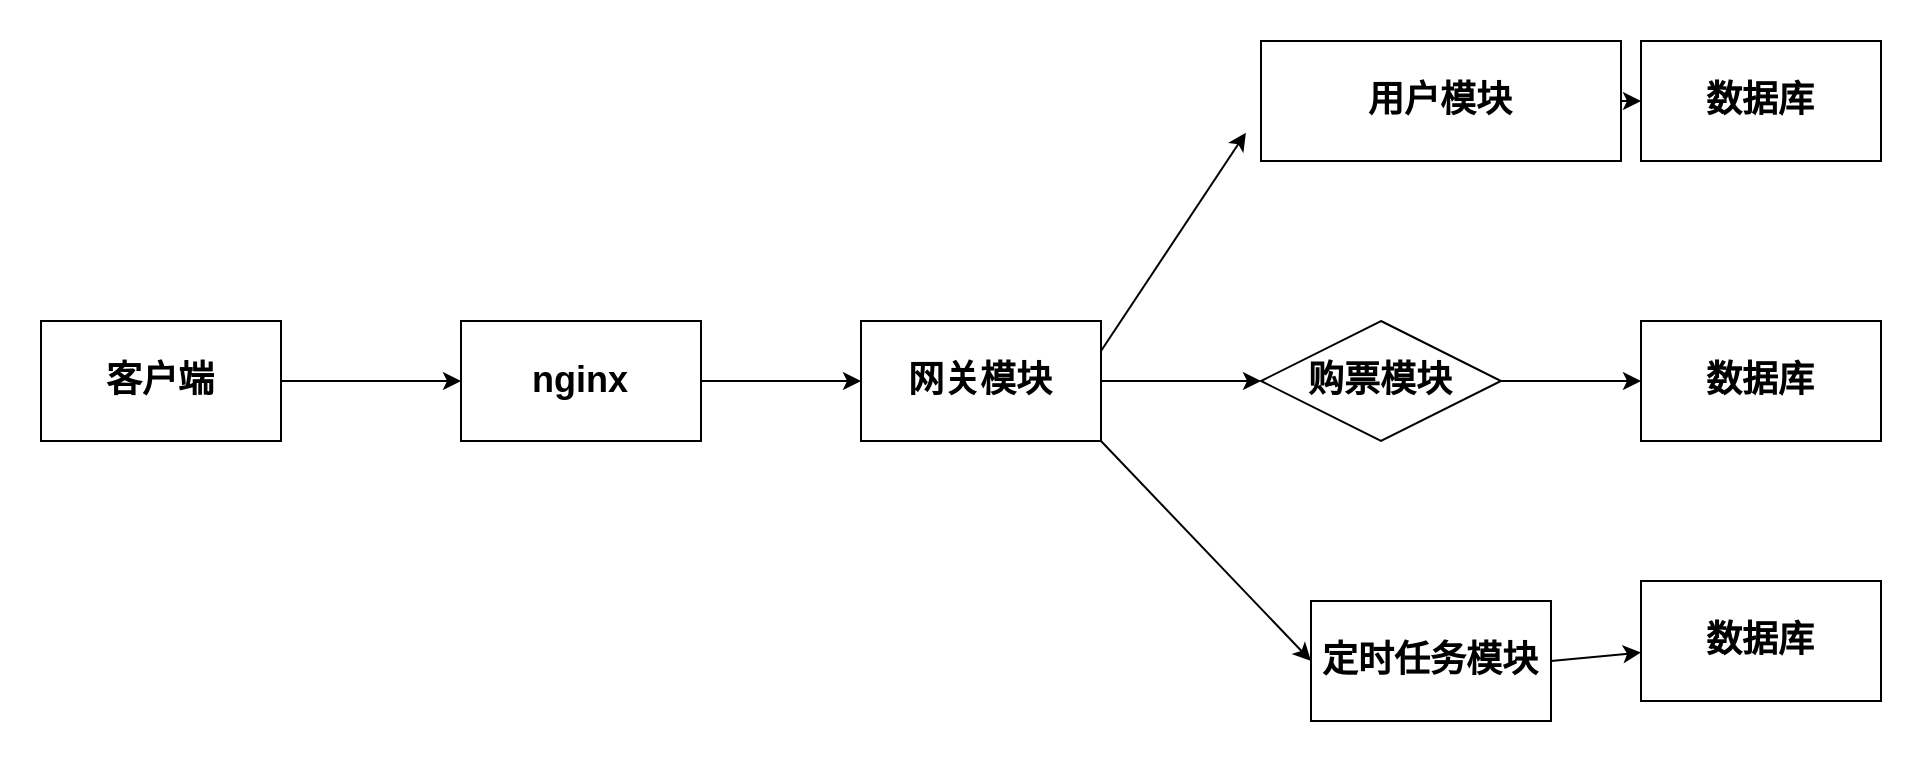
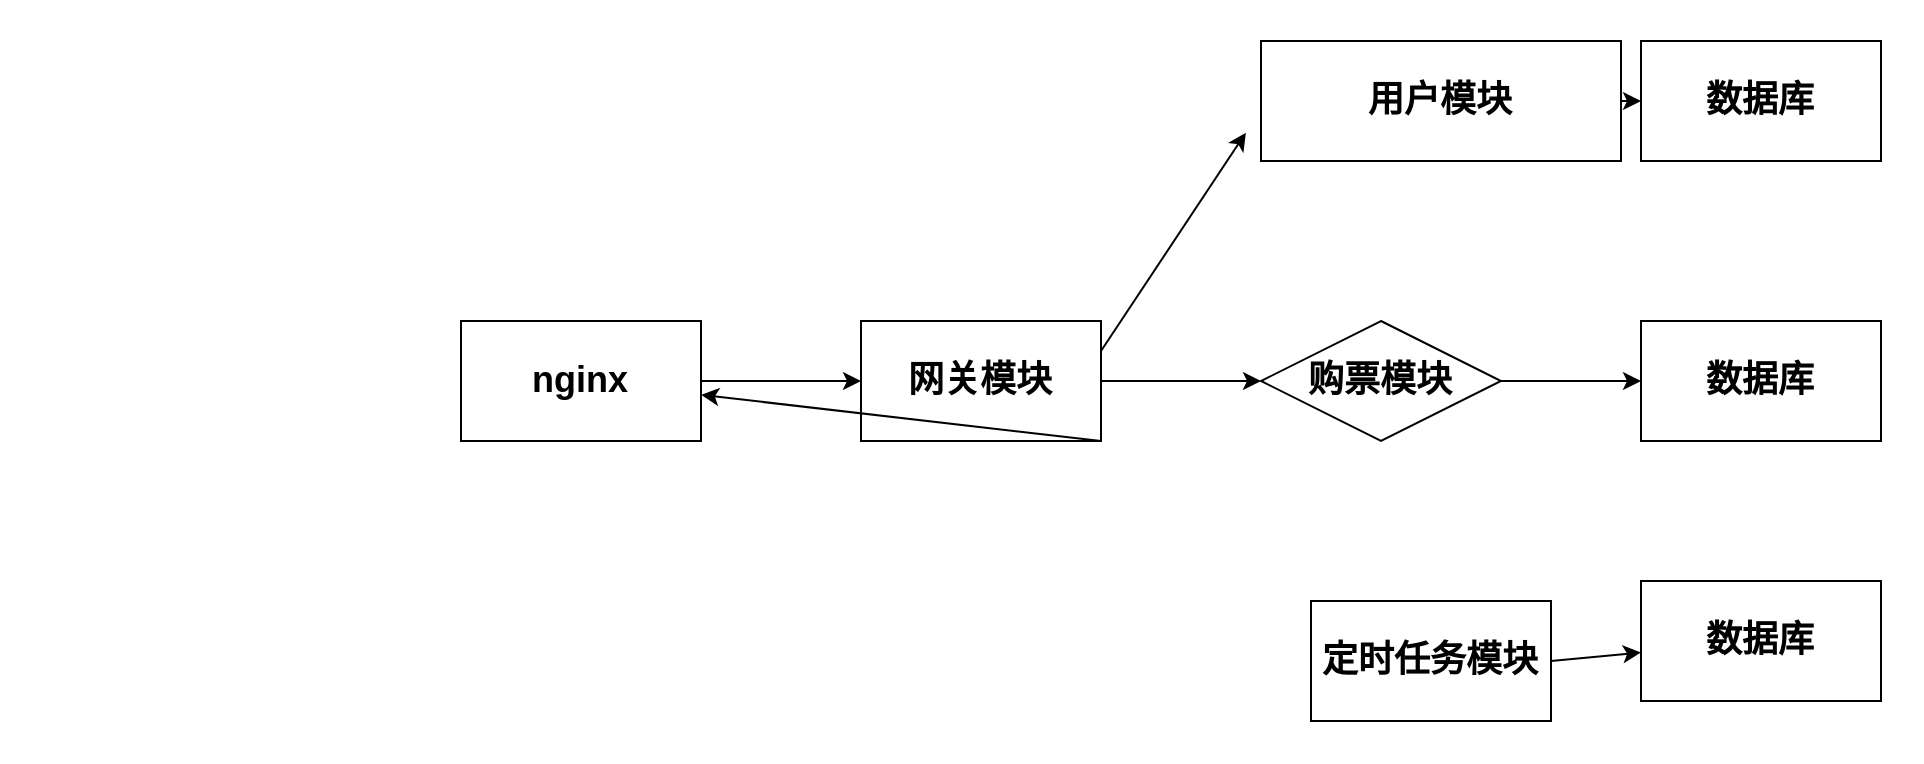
node "客户端": removed
edge "客户端" -> "nginx": removed
edge "网关模块" -> "定时任务模块": now "网关模块" -> "nginx"
